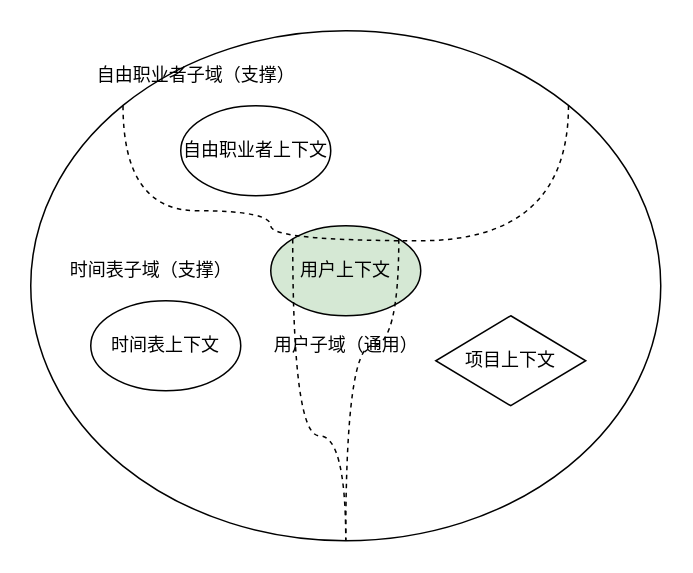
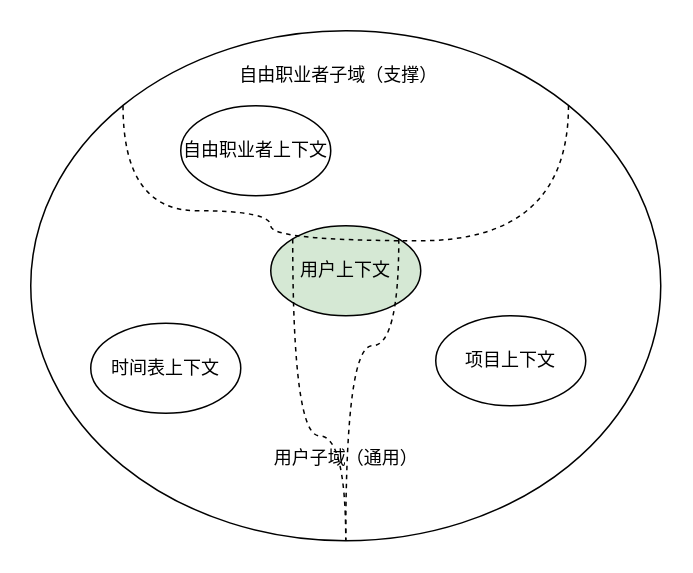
node "自由职业者子域（支撑）": moved (196, 76) -> (338, 76)
node "时间表子域（支撑）": removed
node "时间表上下文": moved (166, 346) -> (166, 368)
node "用户子域（通用）": moved (346, 346) -> (346, 458)
node "项目上下文": shape diamond -> ellipse
